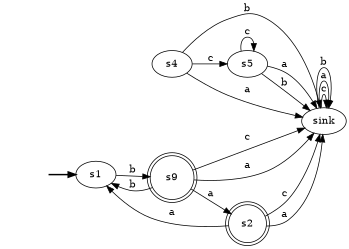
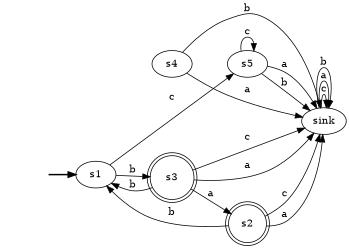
edge "s4" -> "s5": now "s1" -> "s5"
node "s9": label "s9" -> "s3"
edge "s2" -> "s1": label "a" -> "b"
